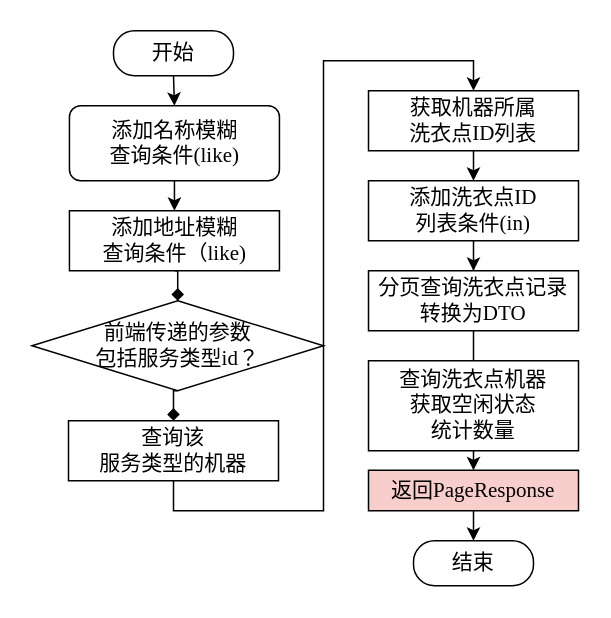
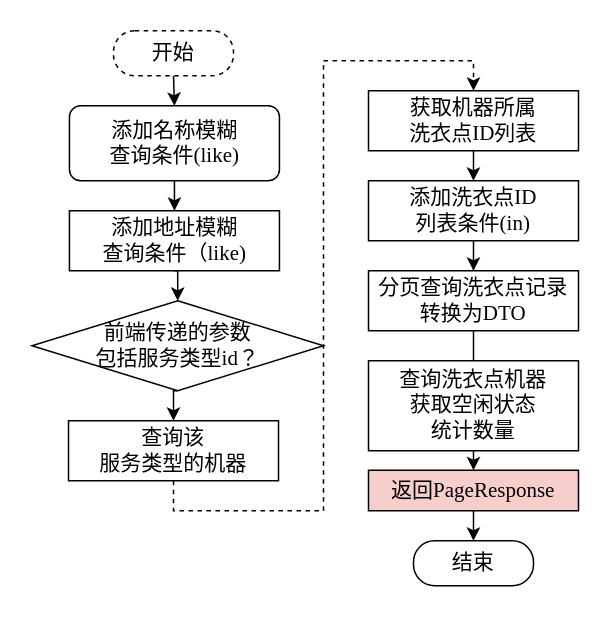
node "开始": style solid -> dashed
edge "添加地址模糊 查询条件（like)" -> "前端传递的参数 包括服务类型id？": arrowhead diamond -> classic
edge "查询该 服务类型的机器" -> "获取机器所属 洗衣点ID列表": style solid -> dashed
edge "前端传递的参数 包括服务类型id？" -> "查询该 服务类型的机器": arrowhead diamond -> classic
